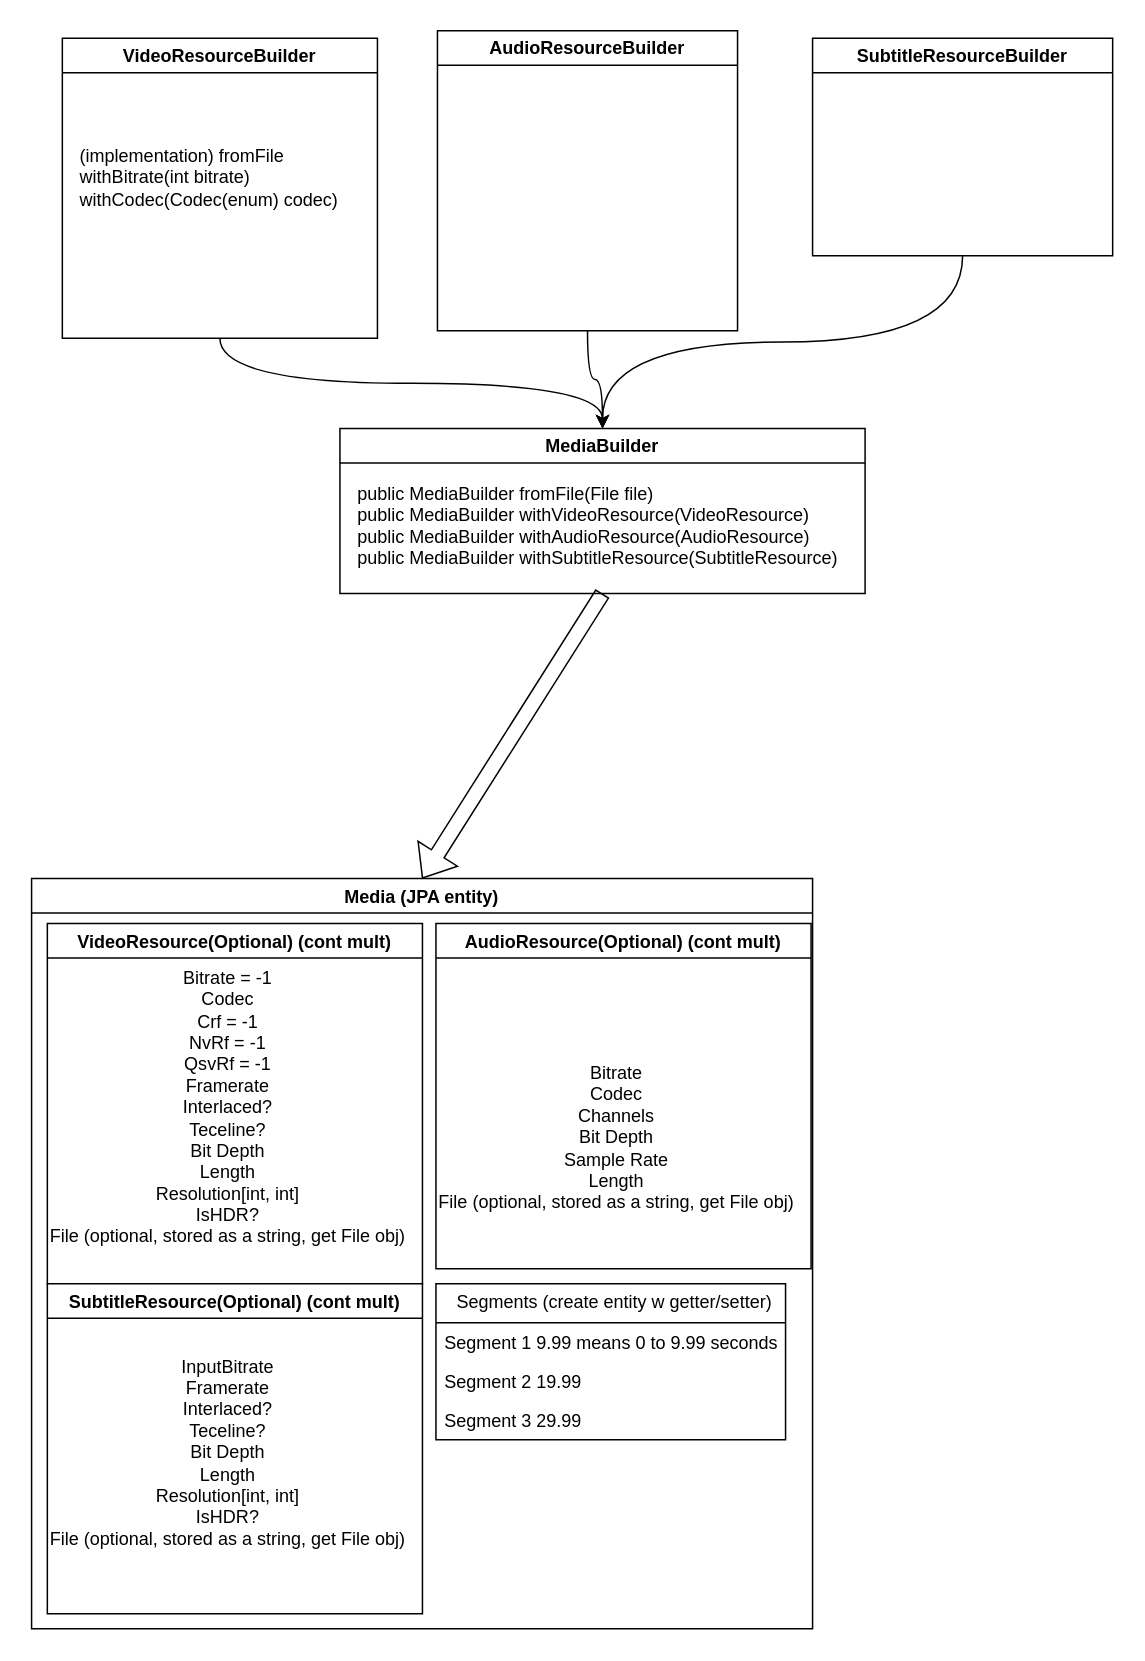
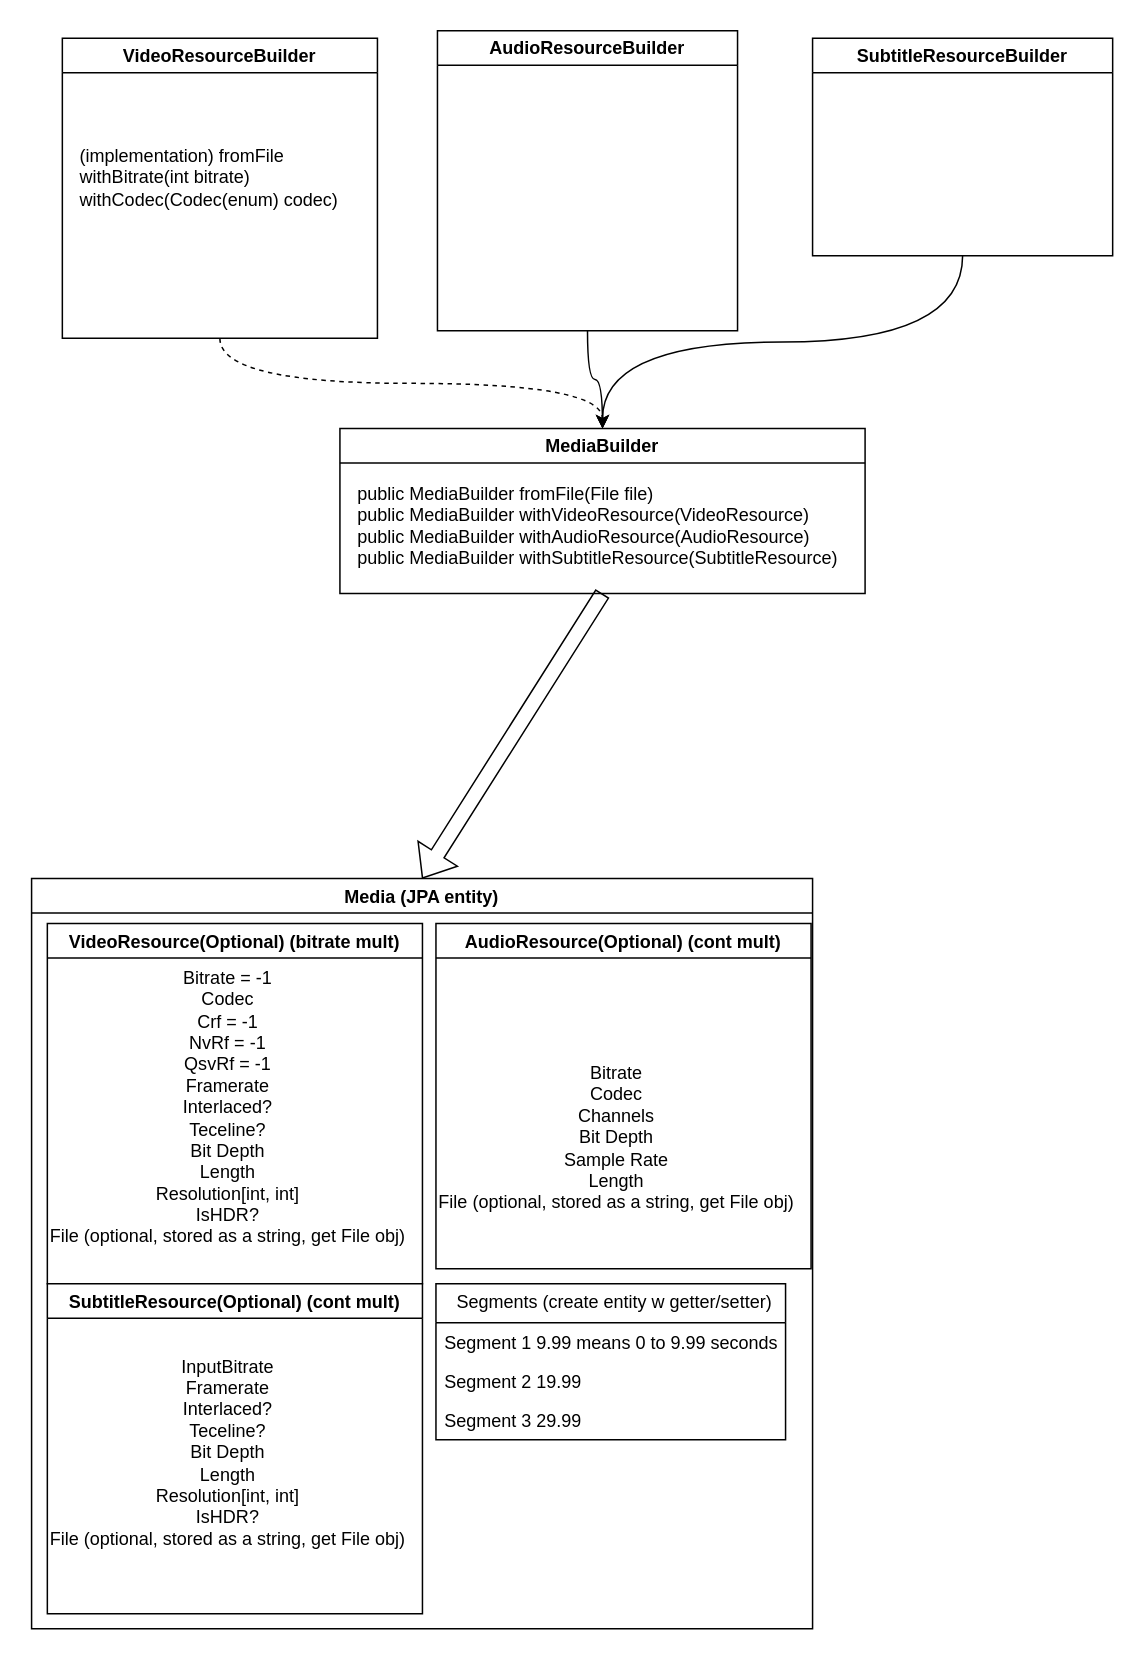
edge "VideoResourceBuilder" -> "MediaBuilder": style solid -> dashed
edge "AudioResourceBuilder" -> "MediaBuilder": arrowhead classic -> open
node "VideoResource(Optional) (cont mult)": label "VideoResource(Optional) (cont mult)" -> "VideoResource(Optional) (bitrate mult)"
